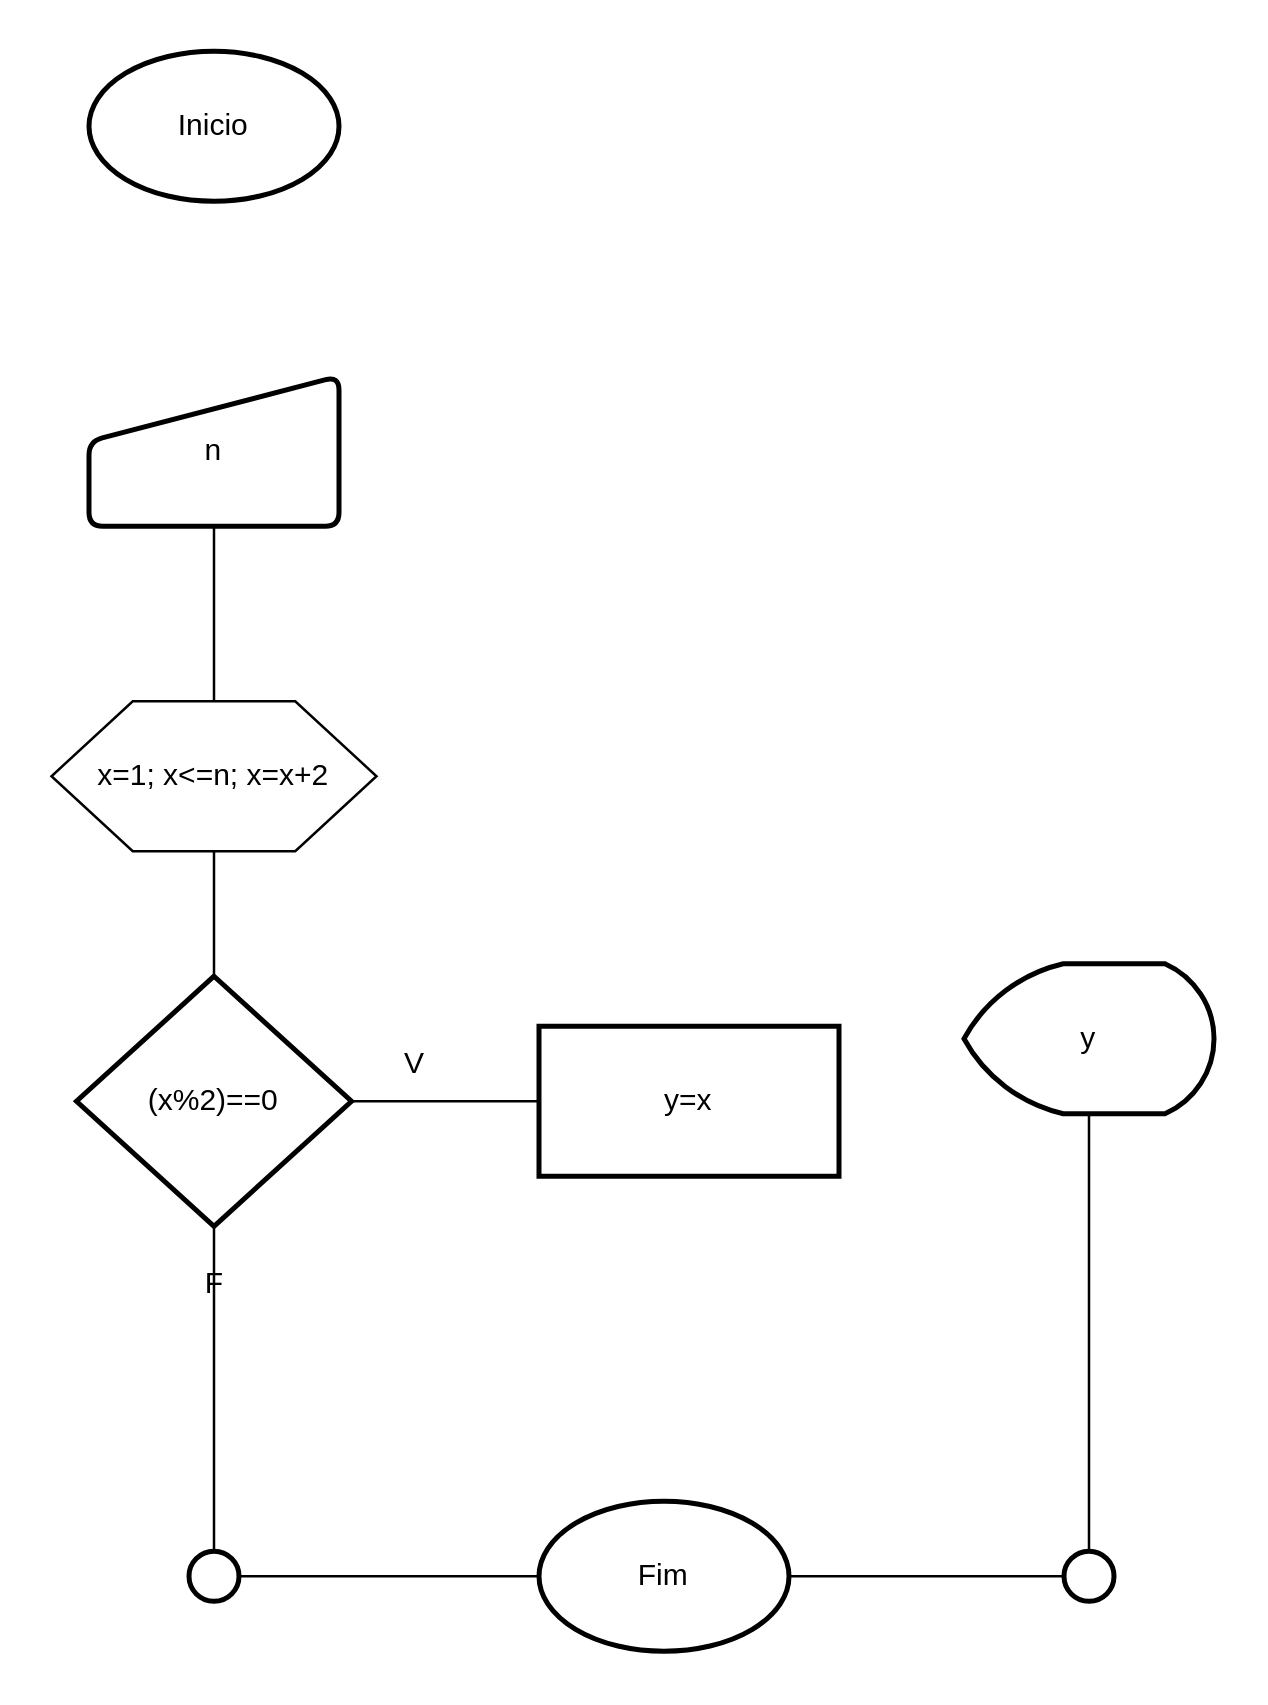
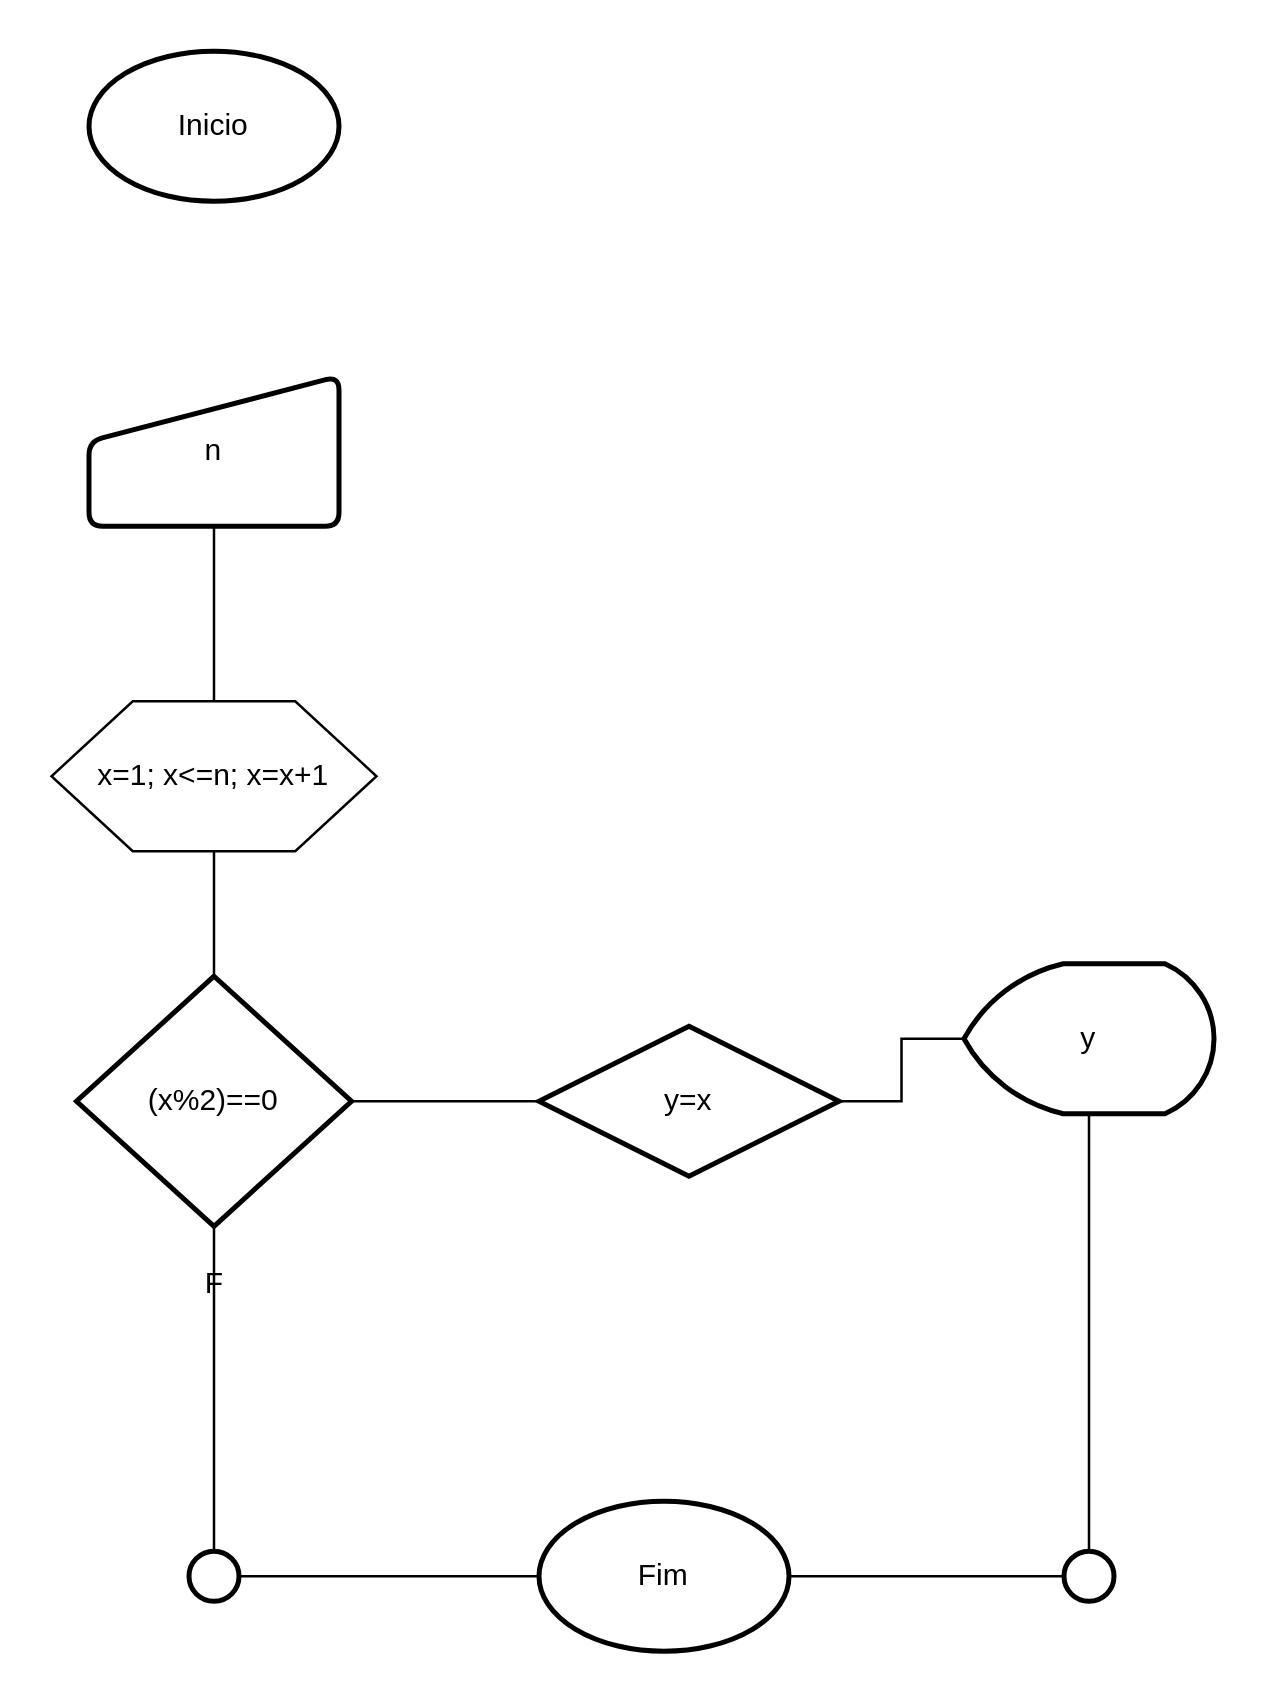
node "x=1; x<=n; x=x+2": label "x=1; x<=n; x=x+2" -> "x=1; x<=n; x=x+1"
node "V": removed
edge "y" -- "y=x": added
node "y=x": shape rectangle -> diamond
